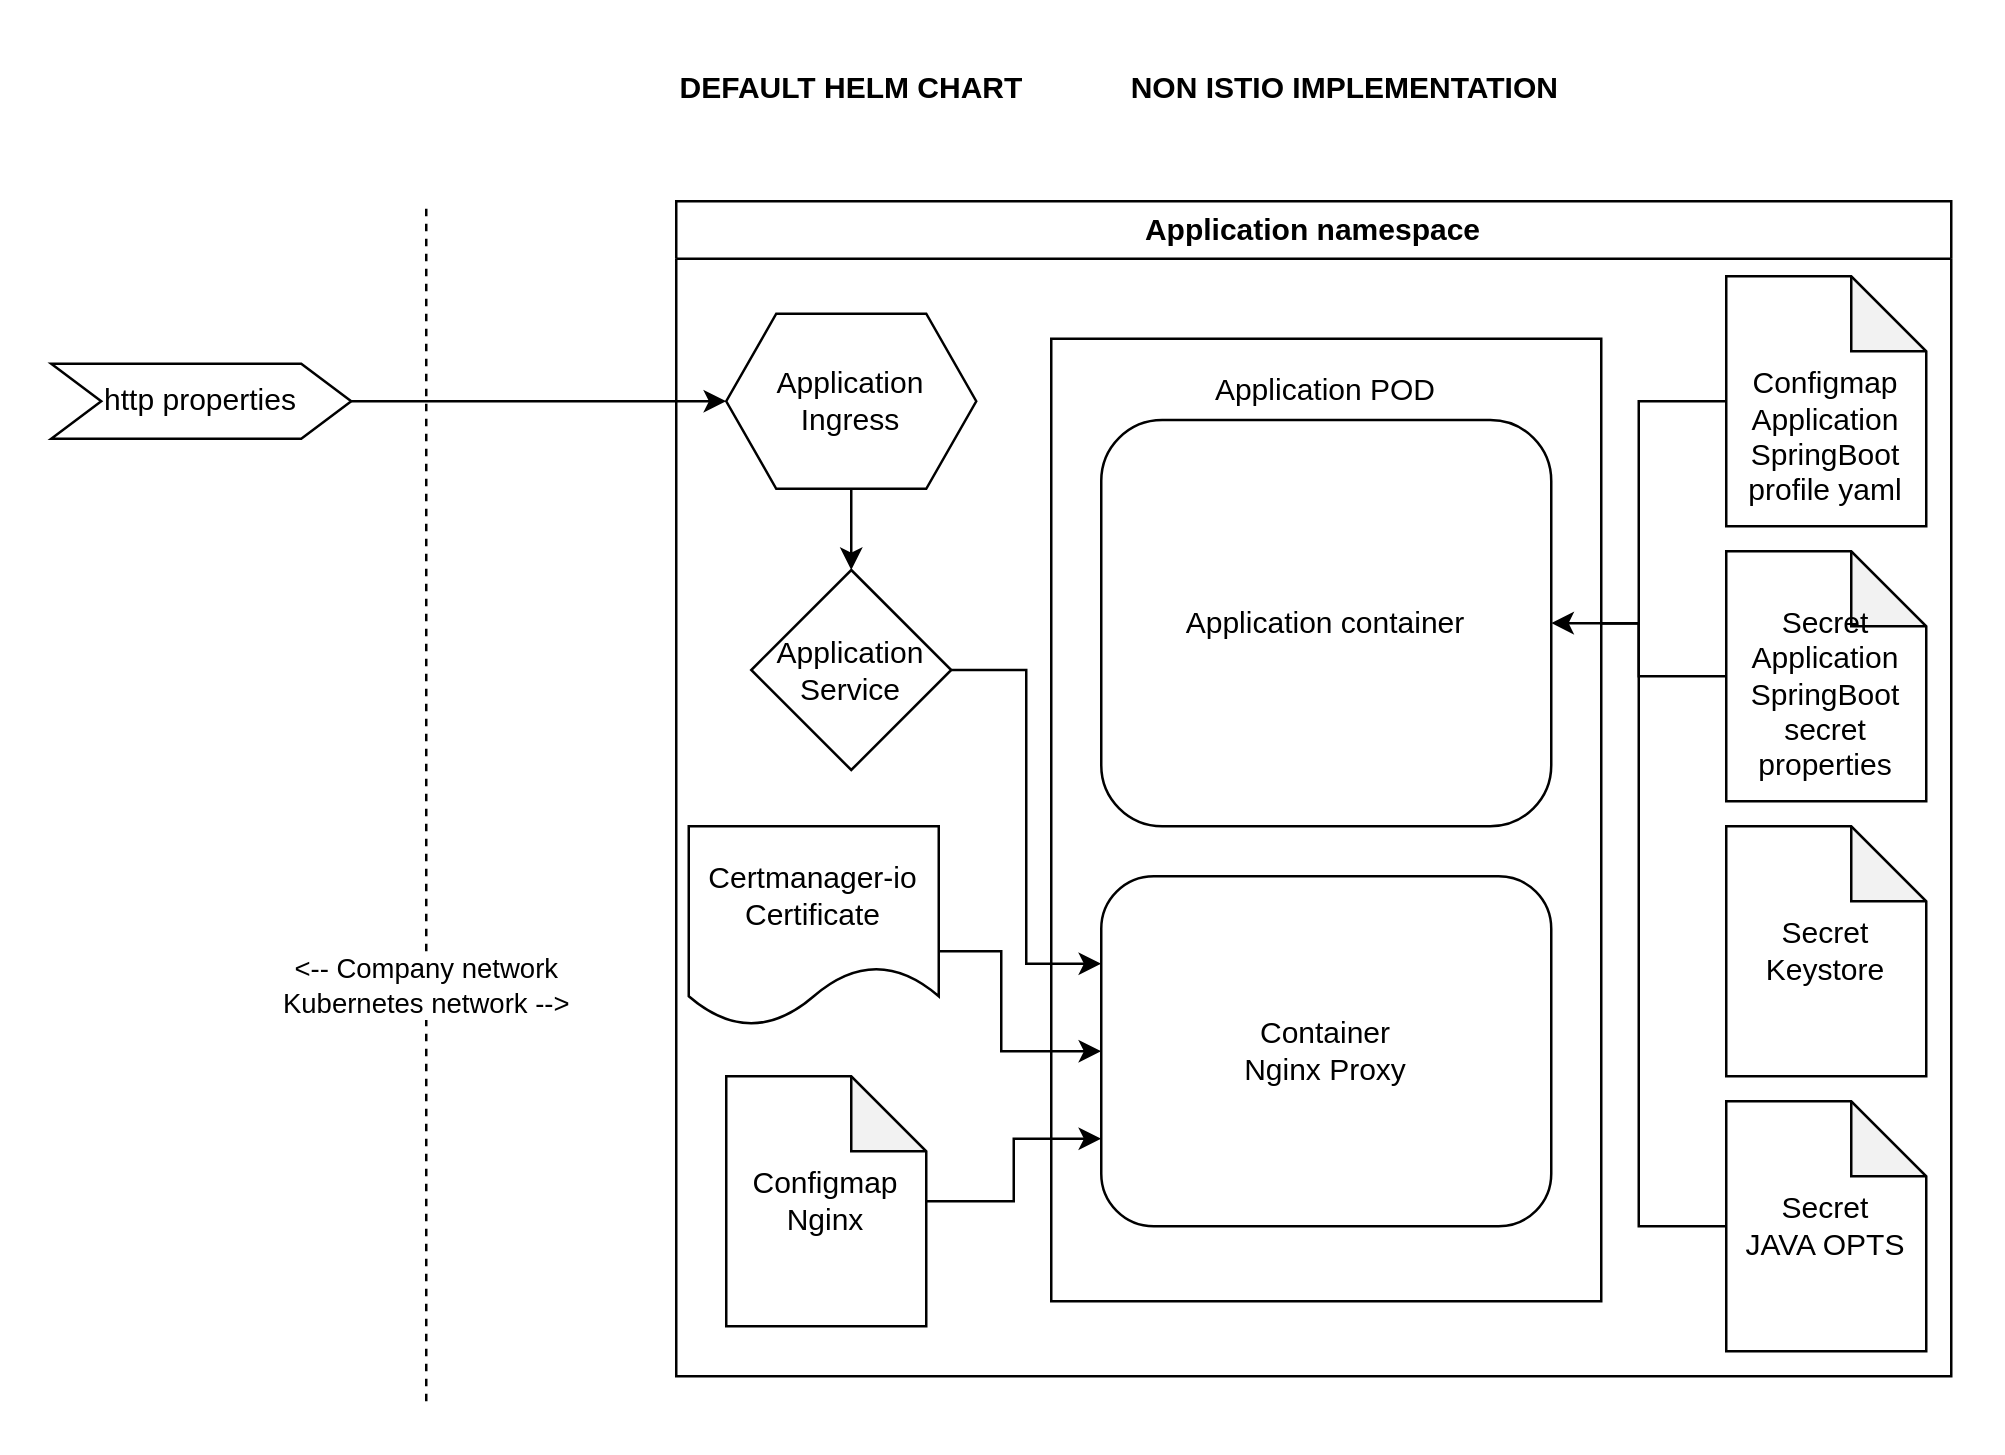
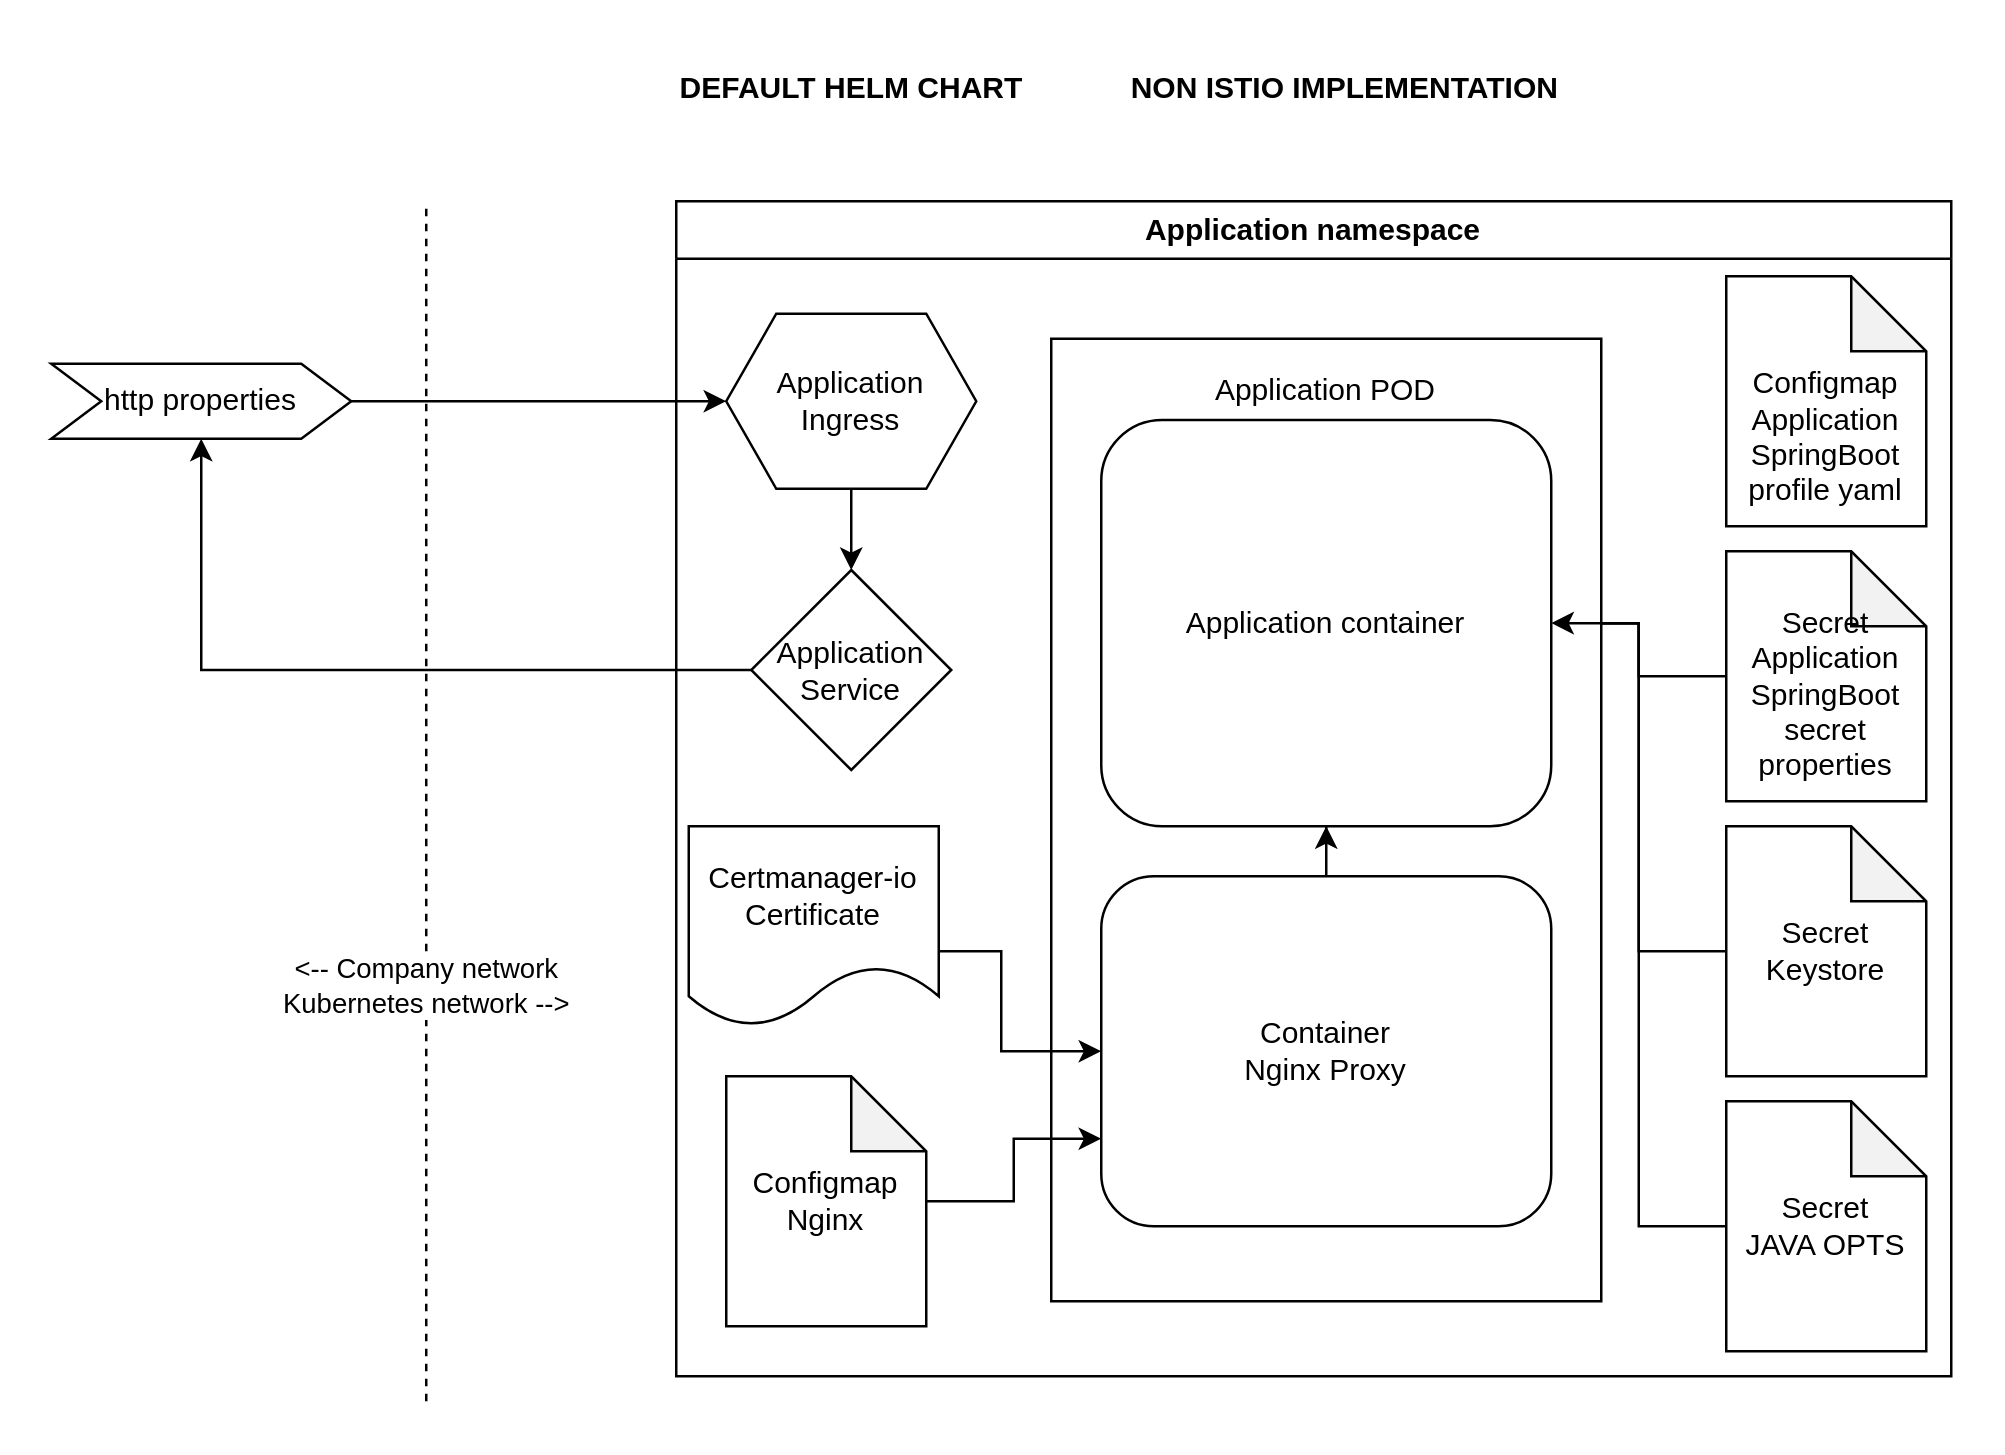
edge "Configmap Application SpringBoot profile yaml" -> "Application container": removed
edge "Application Service" -> "Container Nginx Proxy": now "Application Service" -> "http properties"
edge "Container Nginx Proxy" -> "Application container": added
edge "Secret Keystore" -> "Application container": added
